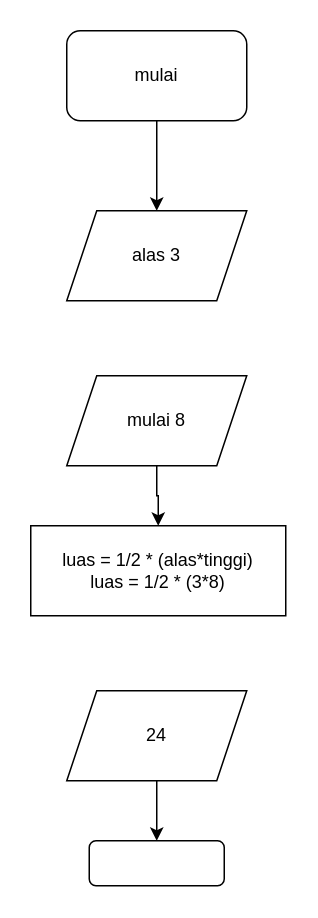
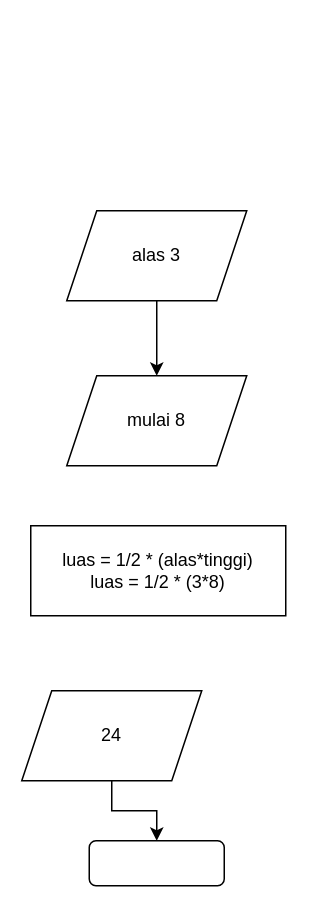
node "mulai": removed
edge "mulai" -> "alas 3": removed
edge "alas 3" -> "mulai 8": added
edge "mulai 8" -> "luas = 1/2 * (alas*tinggi) luas = 1/2 * (3*8)": removed
node "24": moved (157, 736) -> (112, 736)
